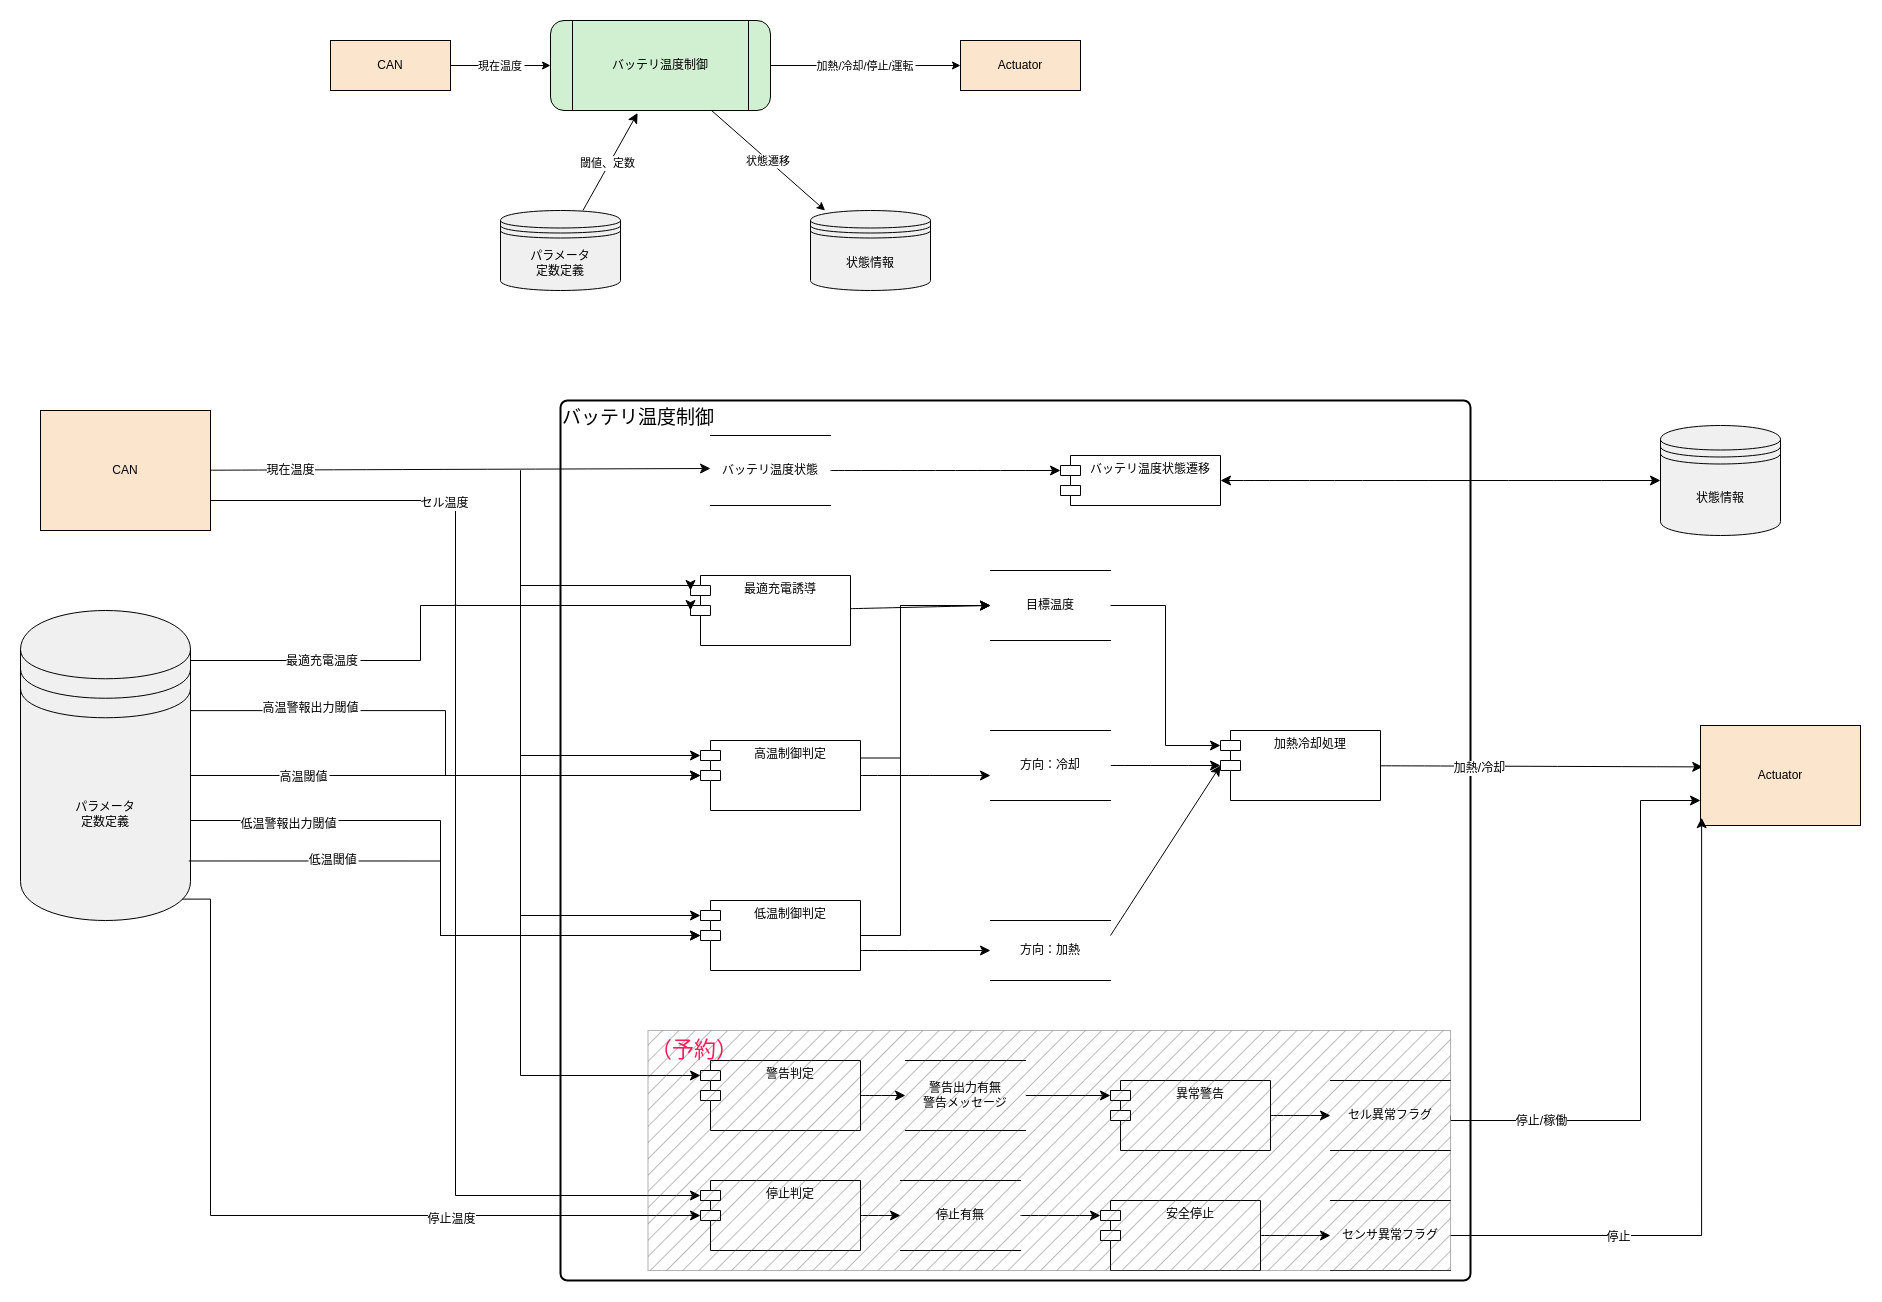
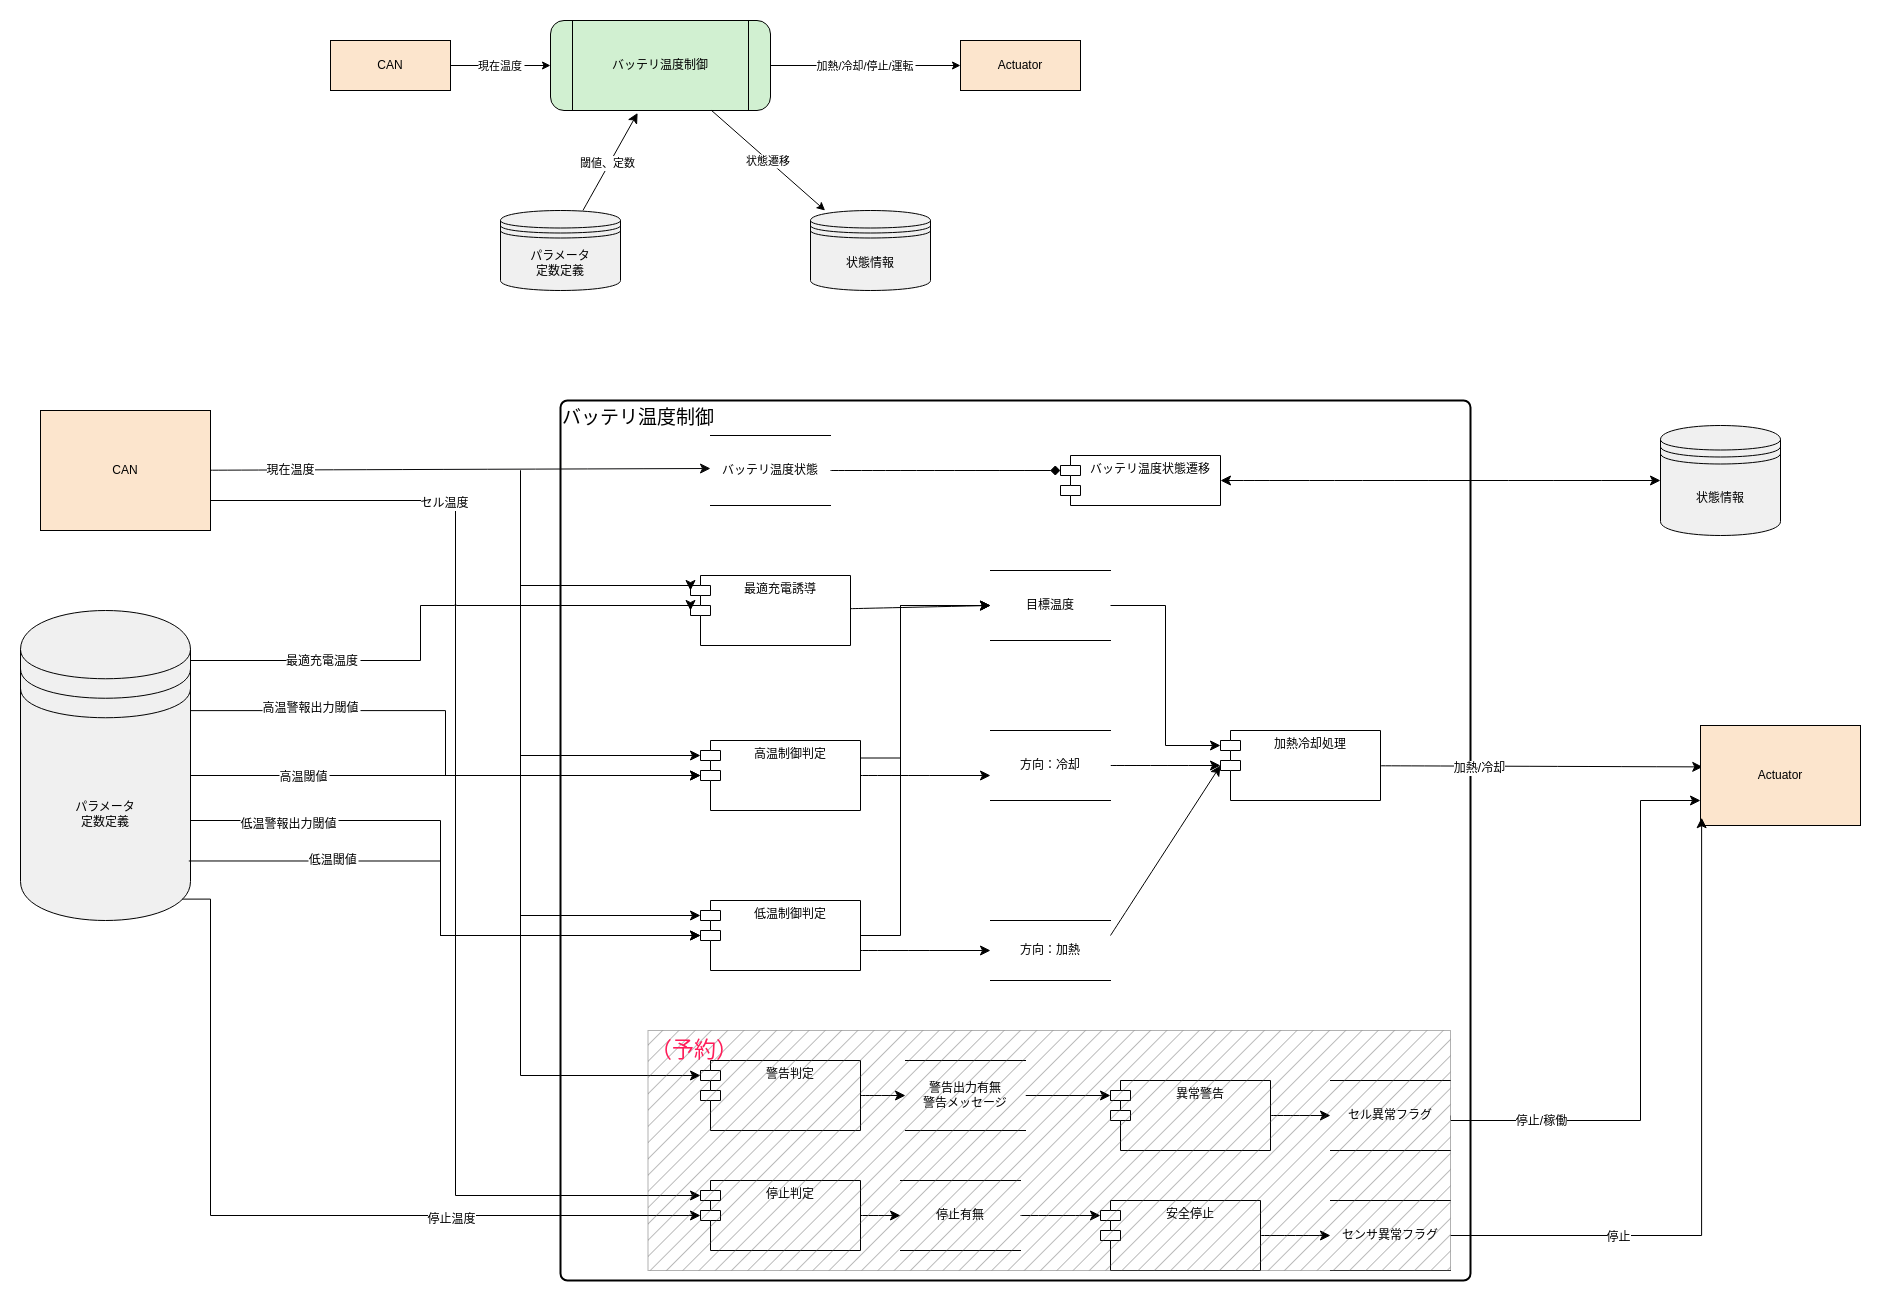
edge "バッテリ温度状態" -> "バッテリ温度状態遷移": arrowhead classic -> diamond
